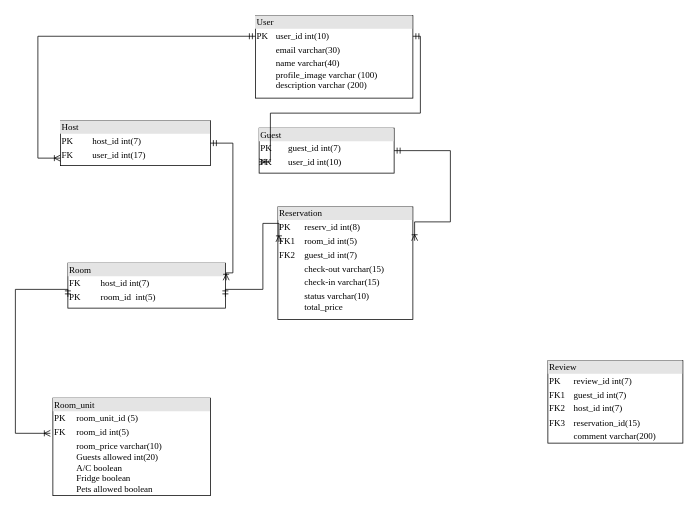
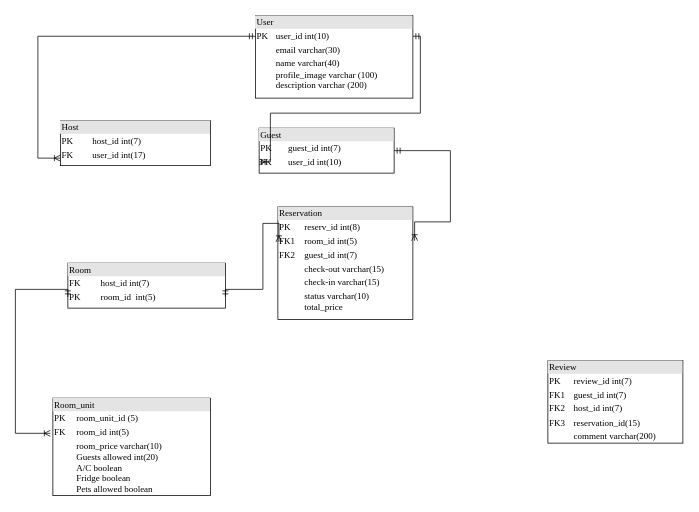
edge "Host PK host_id int(7) FK user_id int(17)" -- "Room FK host_id int(7) PK room_id int(5)": removed
